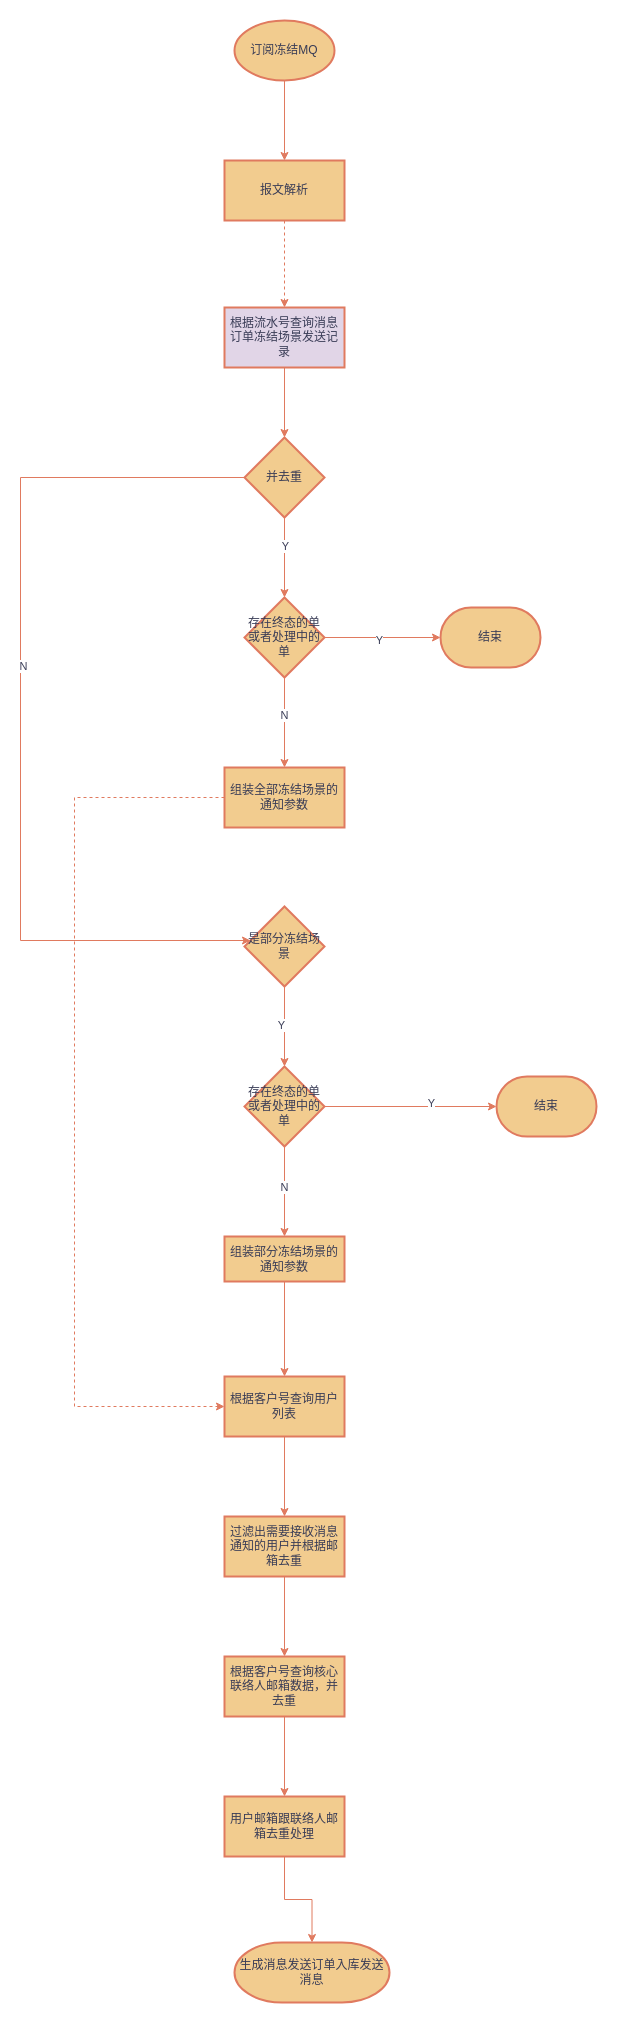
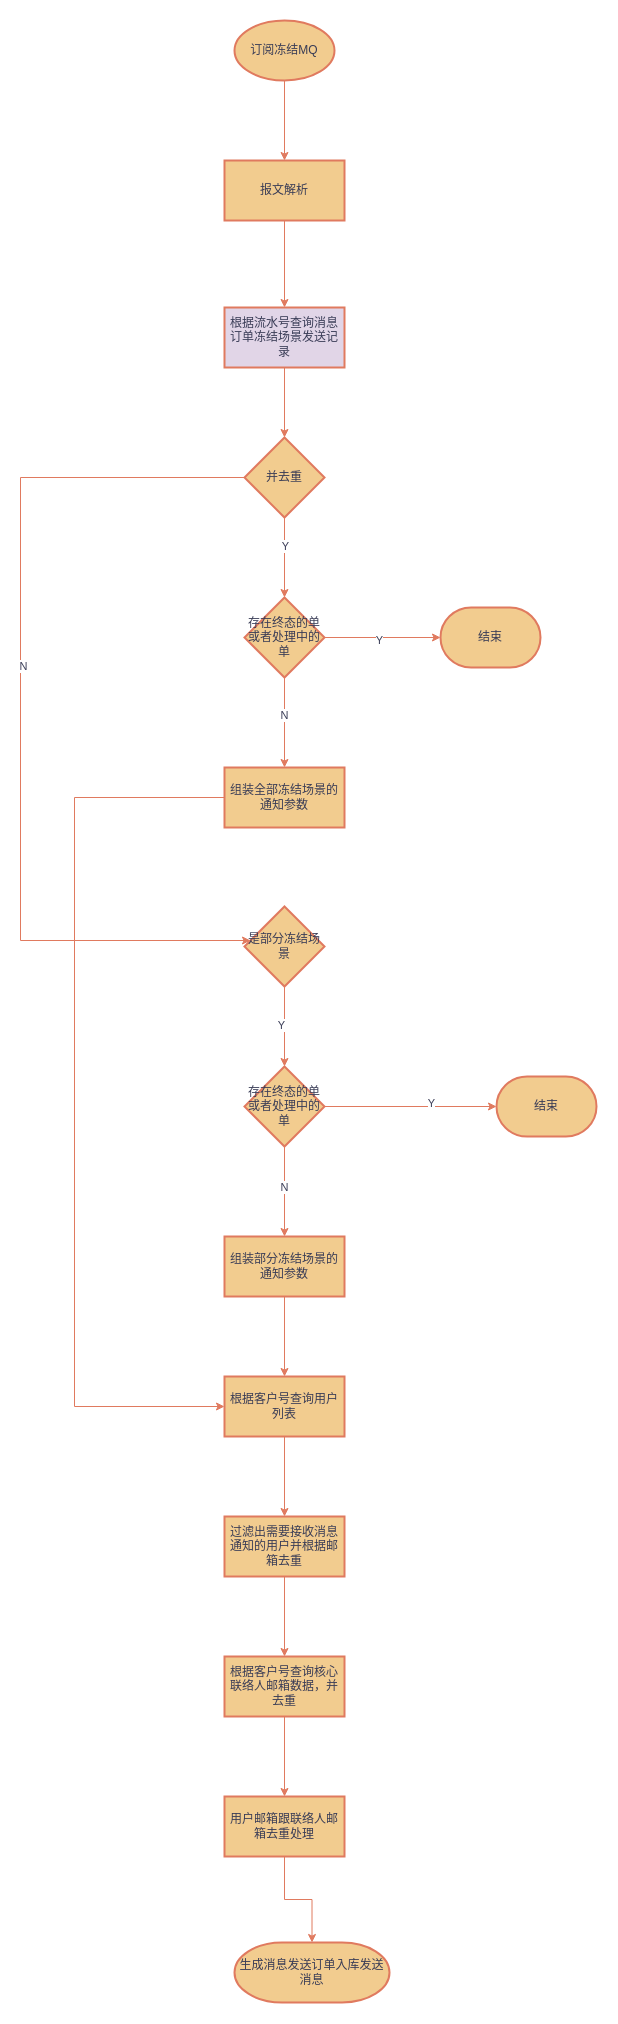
edge "报文解析" -> "根据流水号查询消息订单冻结场景发送记录": style dashed -> solid
edge "组装全部冻结场景的通知参数" -> "根据客户号查询用户列表": style dashed -> solid
node "组装部分冻结场景的通知参数": size 120x45 -> 120x60
